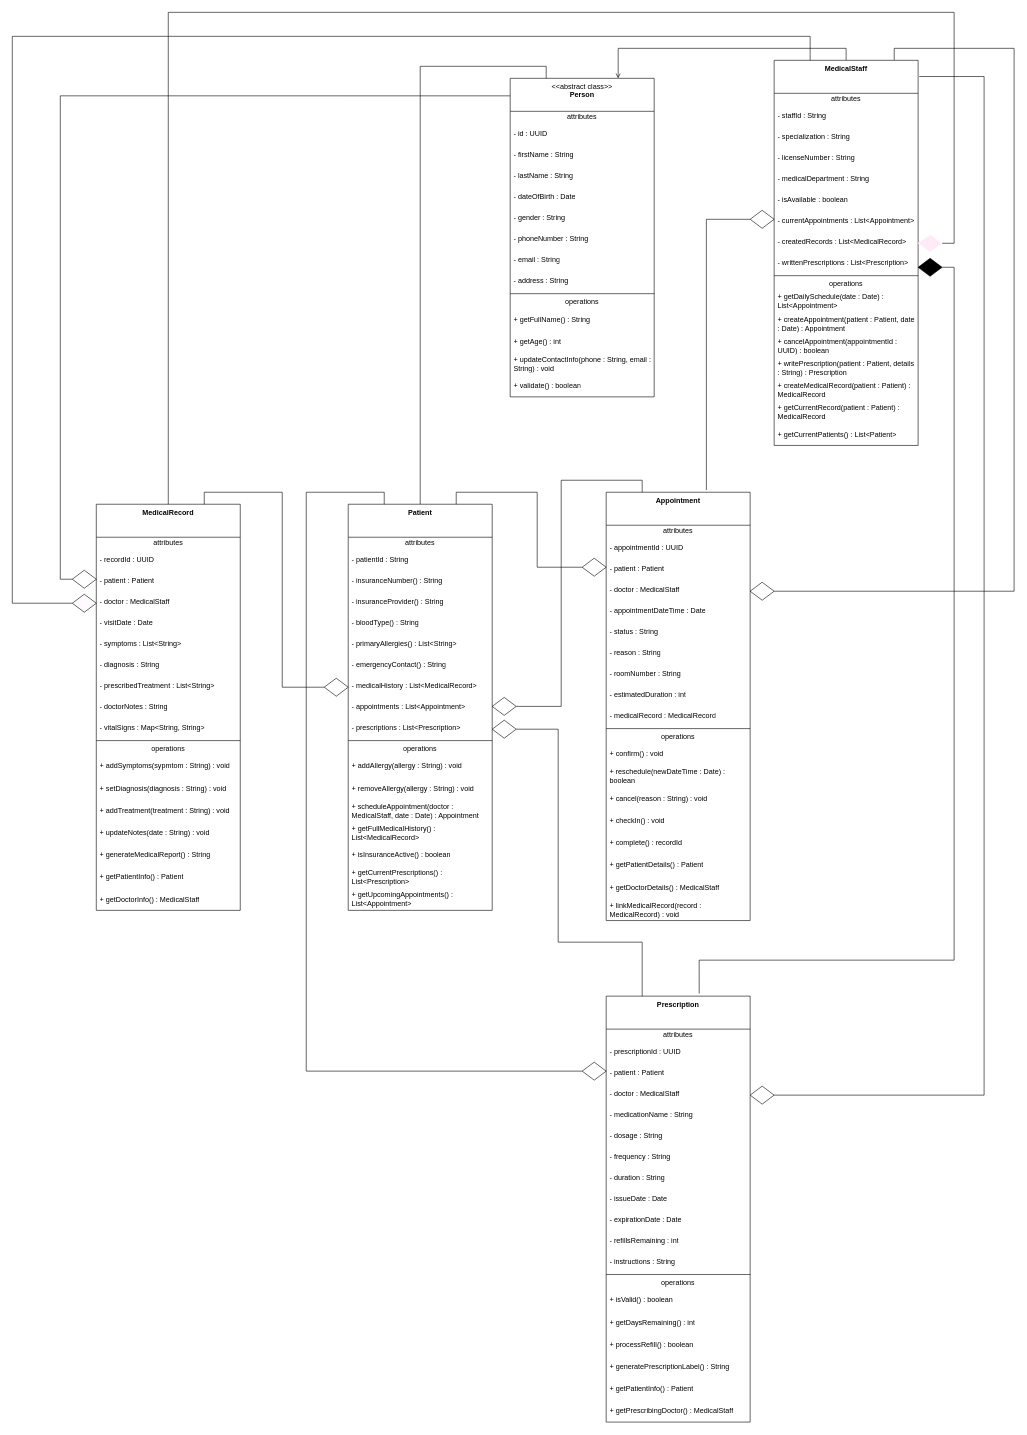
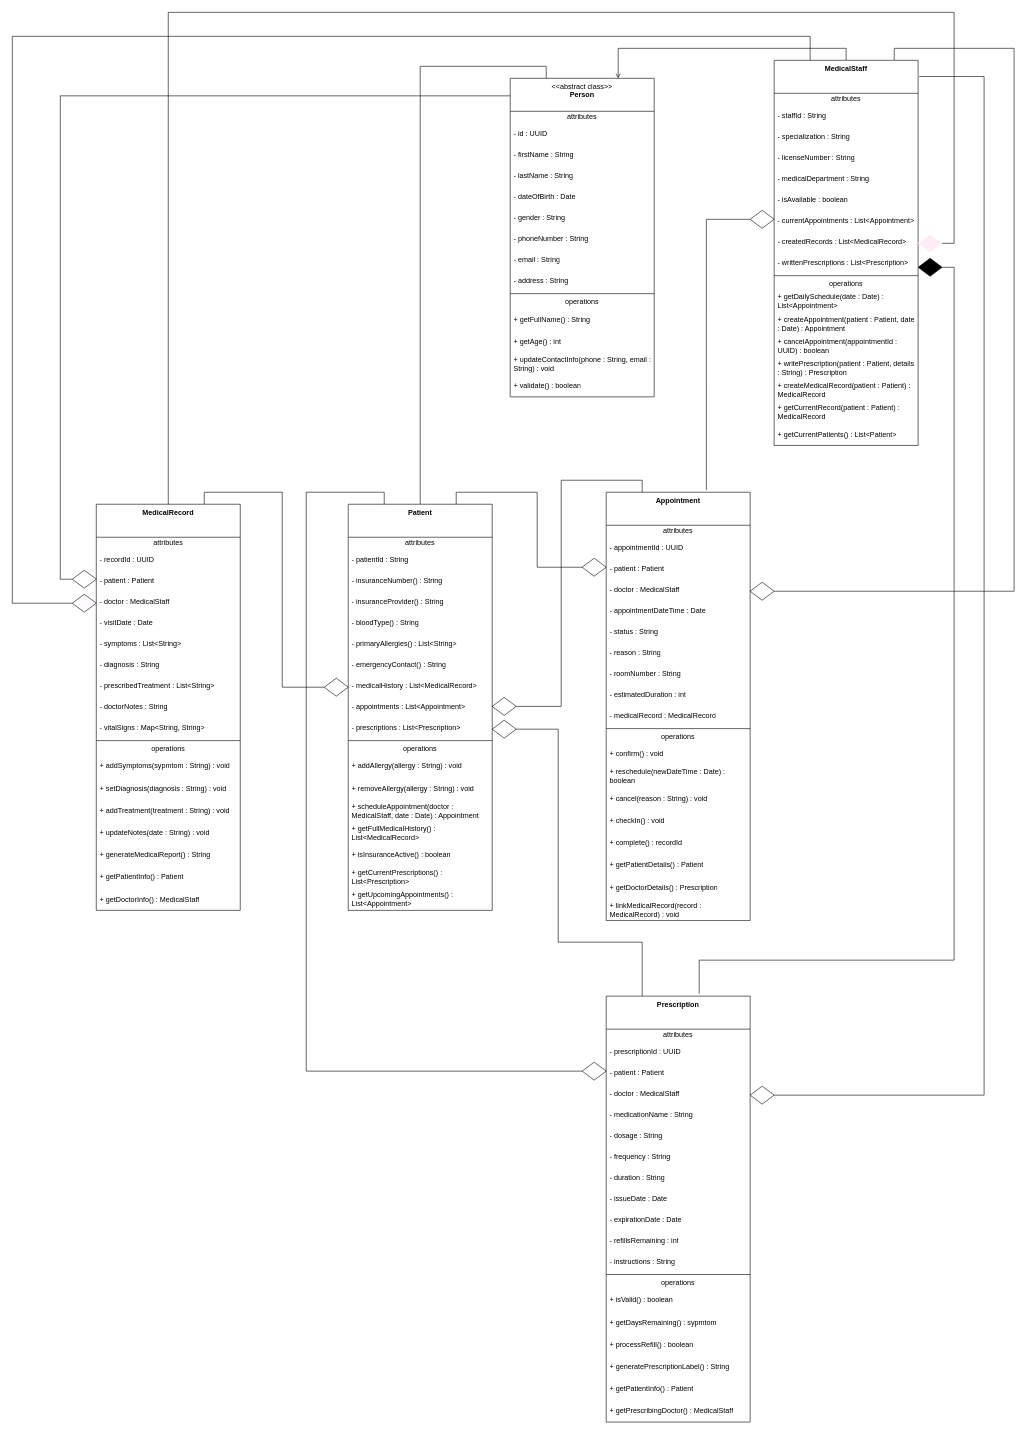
node "+ getDoctorDetails() : MedicalStaff": label "+ getDoctorDetails() : MedicalStaff" -> "+ getDoctorDetails() : Prescription"
node "+ getDaysRemaining() : int": label "+ getDaysRemaining() : int" -> "+ getDaysRemaining() : sypmtom"
